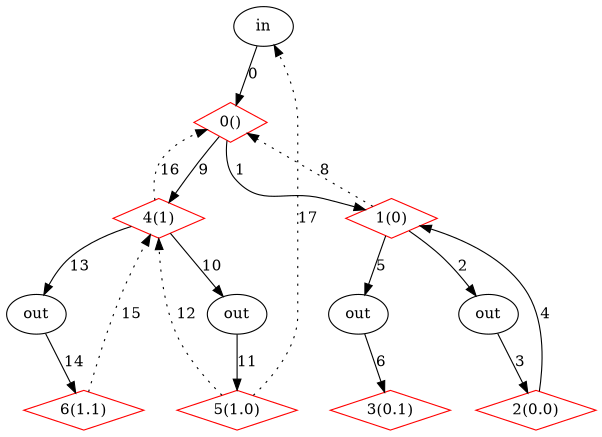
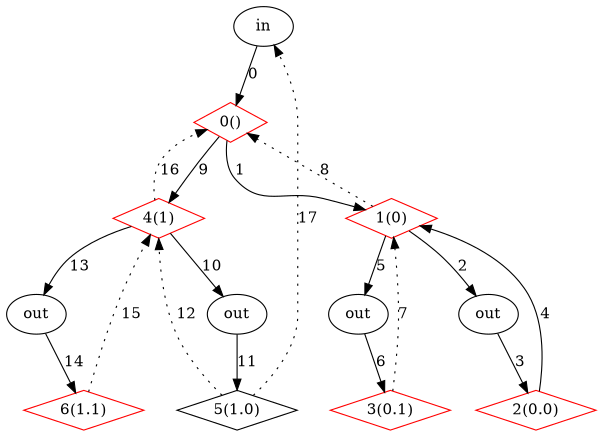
edge "3(0.1)" -> "1(0)": added, label "7"
node "5(1.0)": color red -> black
